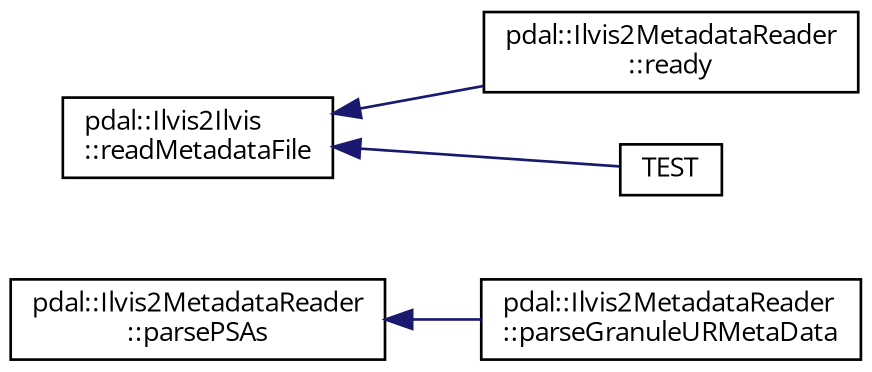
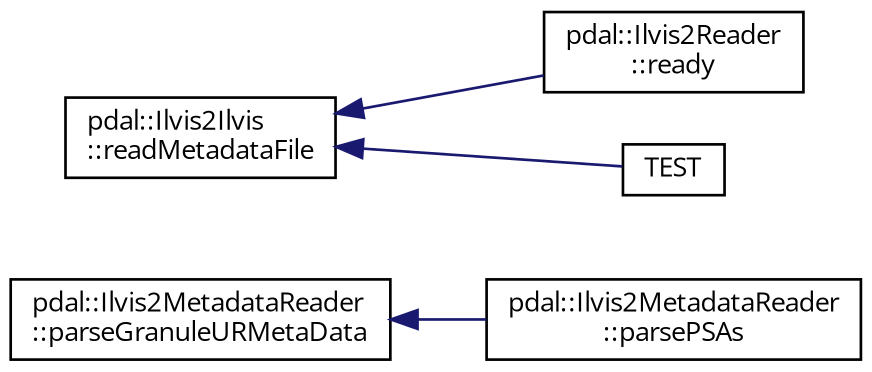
node "pdal::Ilvis2MetadataReader ::ready": label "pdal::Ilvis2MetadataReader ::ready" -> "pdal::Ilvis2Reader ::ready"
edge "pdal::Ilvis2MetadataReader ::parseGranuleURMetaData" -> "pdal::Ilvis2MetadataReader ::parsePSAs": reversed
